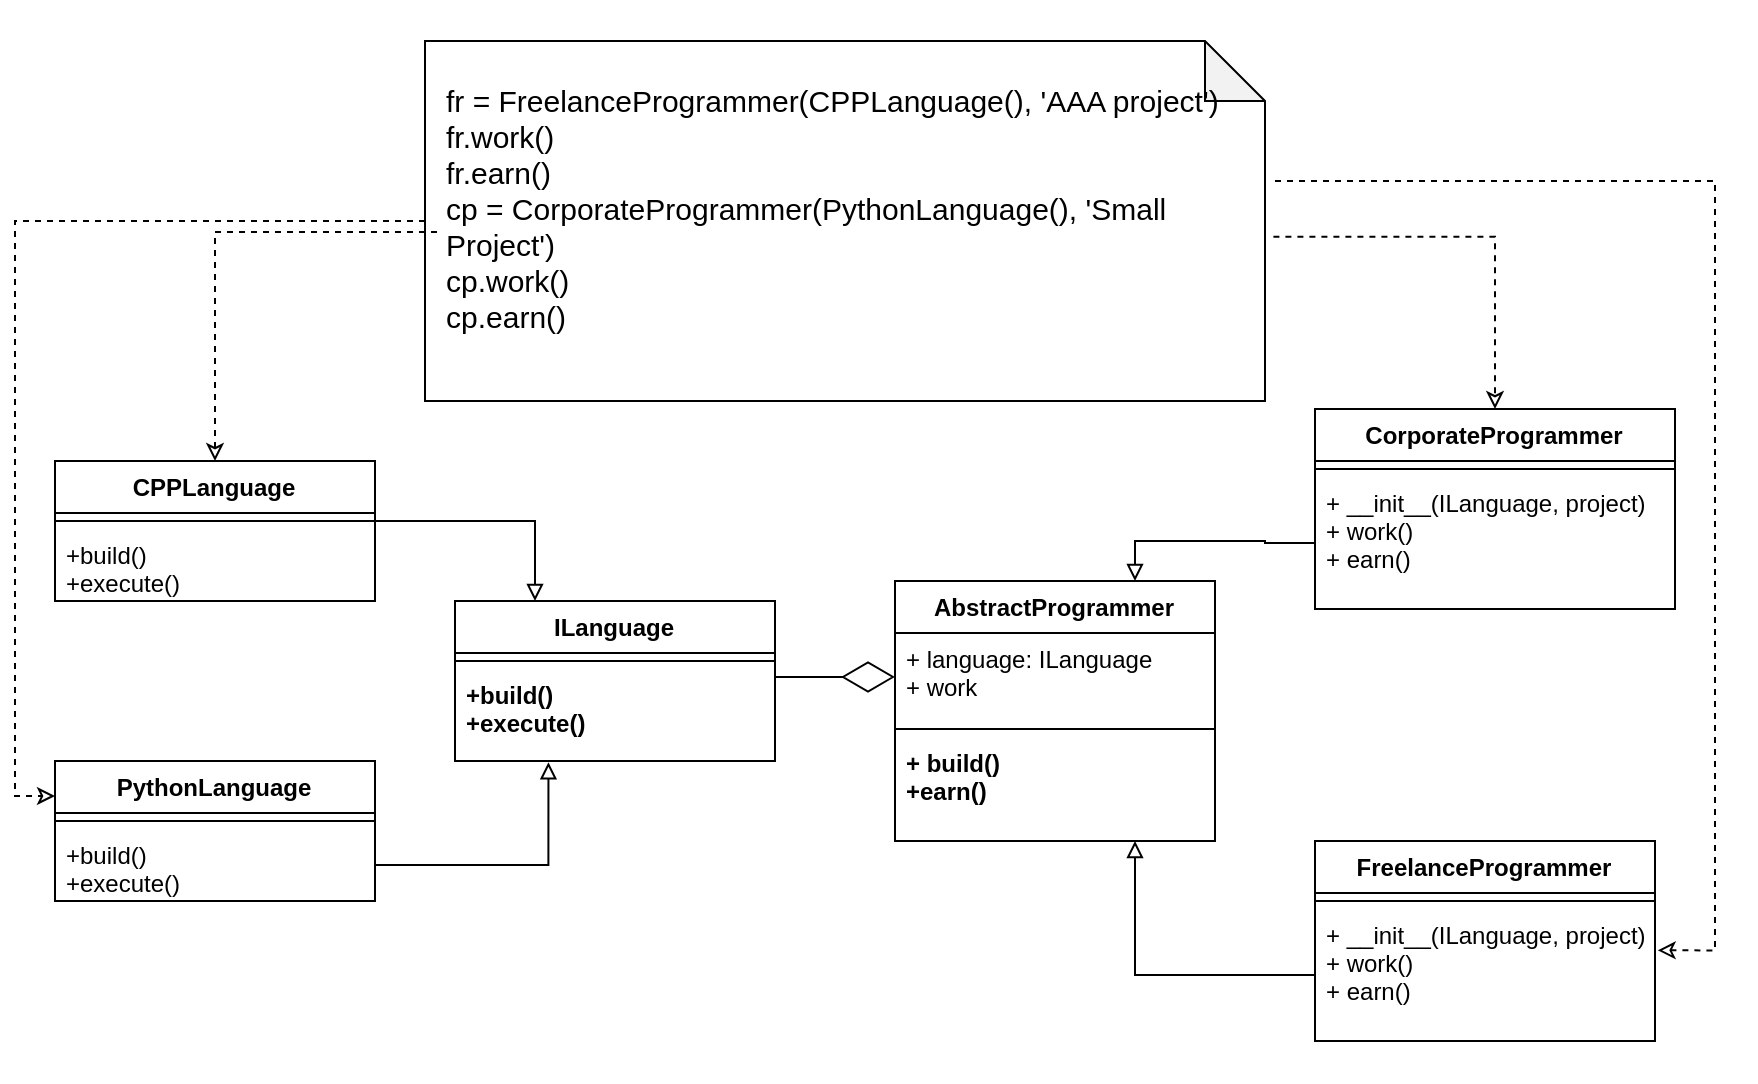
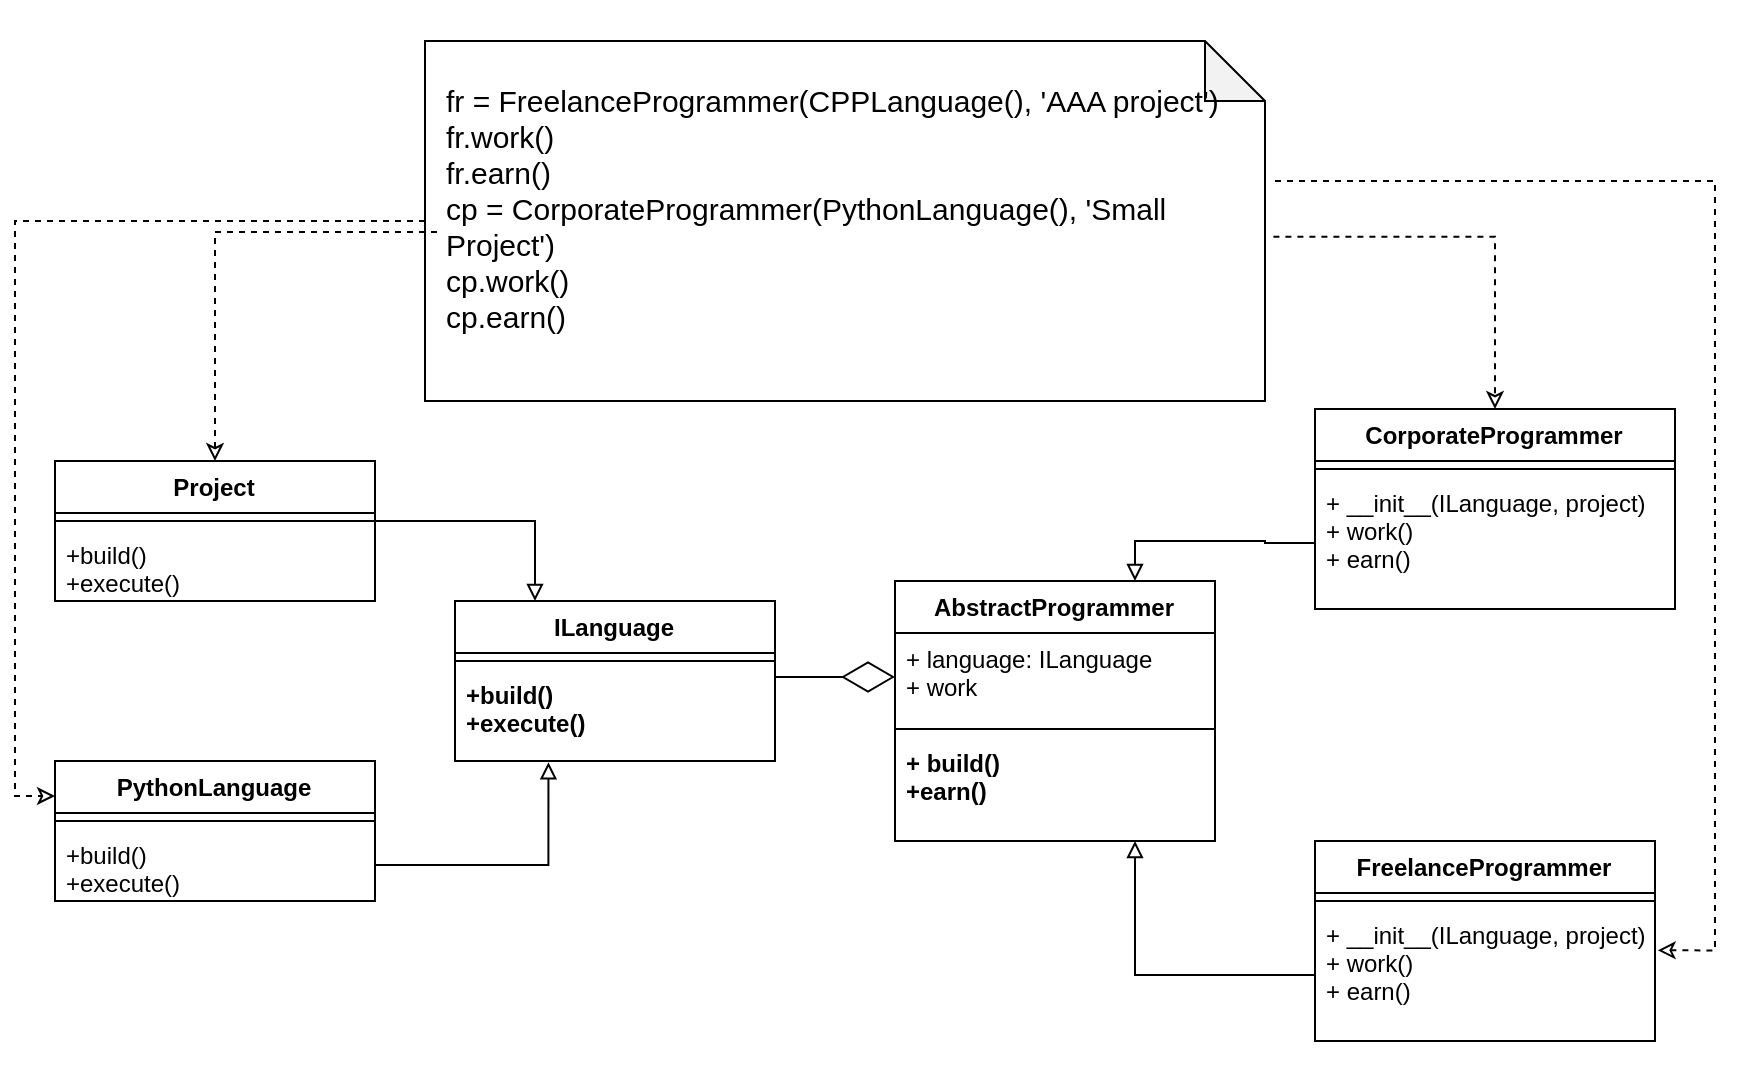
node "CPPLanguage": label "CPPLanguage" -> "Project"
